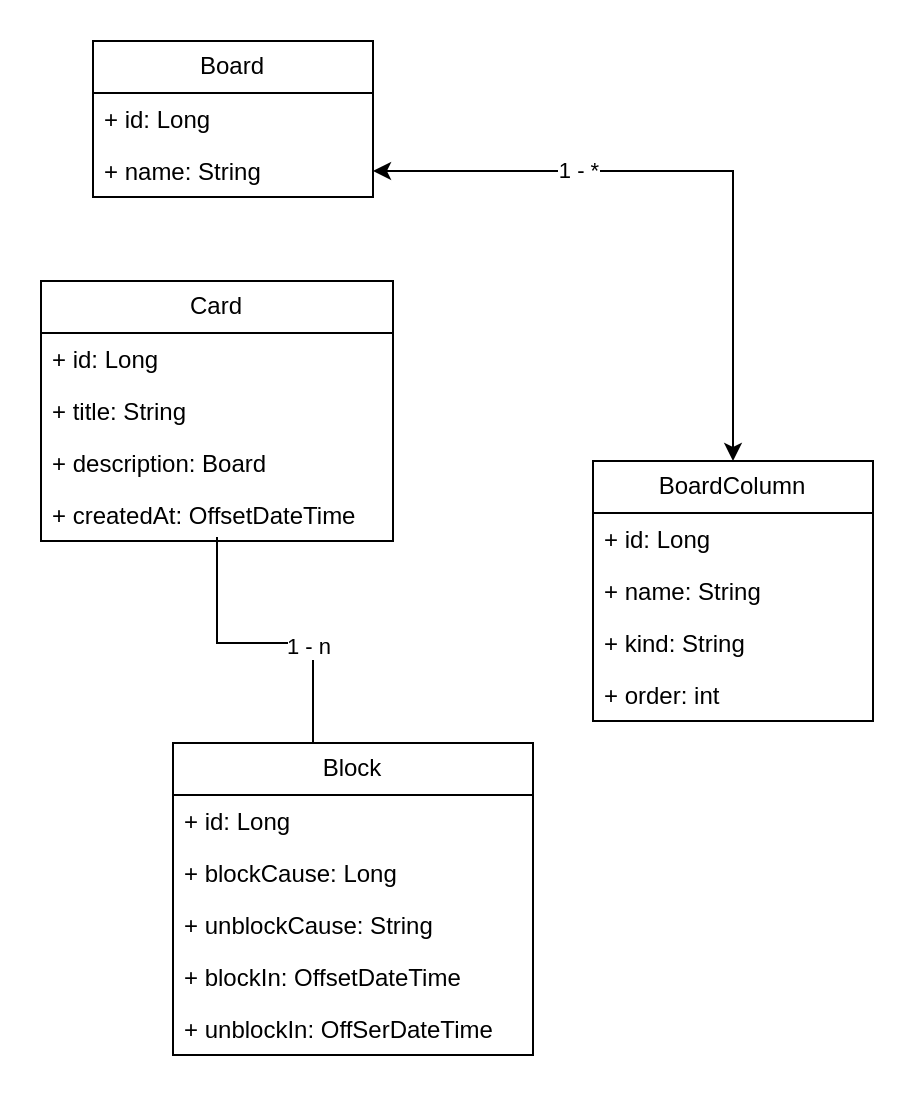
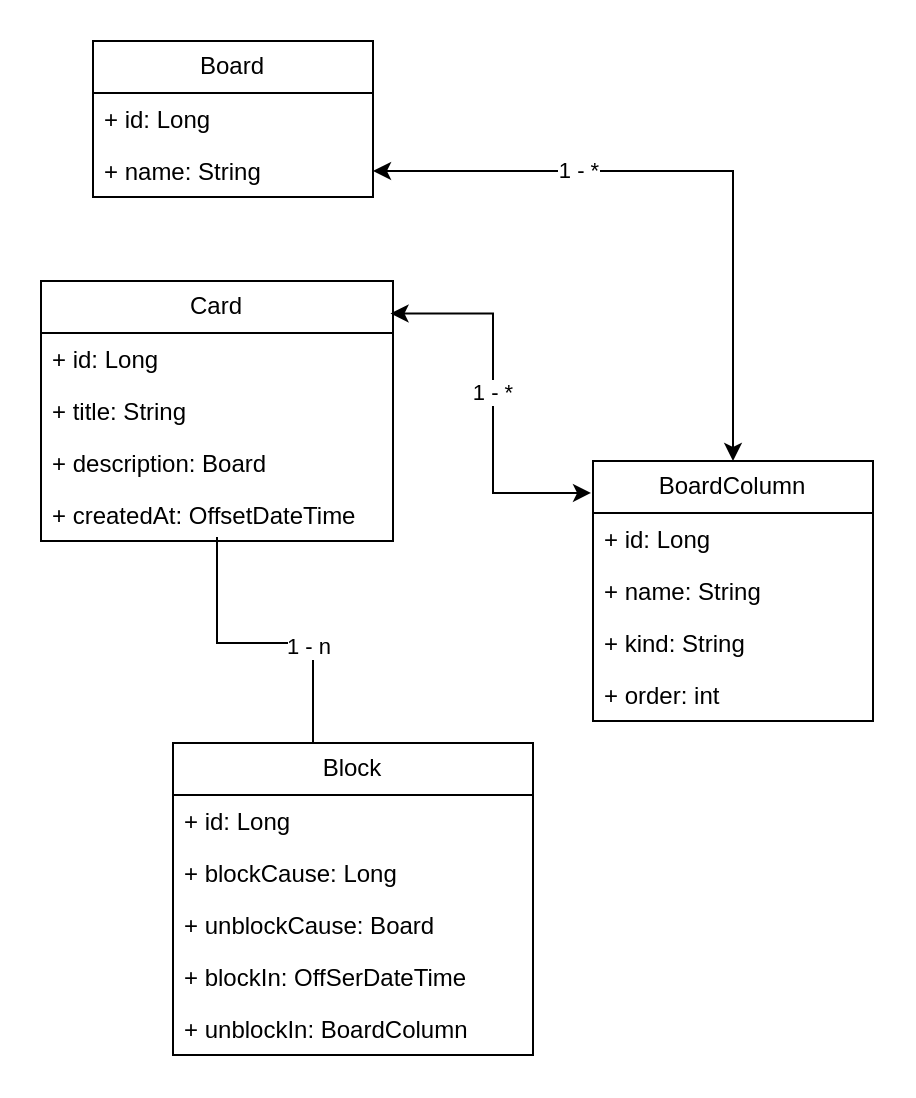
edge "Card" -- "BoardColumn": added, label "1 - *"
node "+ unblockCause: String": label "+ unblockCause: String" -> "+ unblockCause: Board"
node "+ blockIn: OffsetDateTime": label "+ blockIn: OffsetDateTime" -> "+ blockIn: OffSerDateTime"
node "+ unblockIn: OffSerDateTime": label "+ unblockIn: OffSerDateTime" -> "+ unblockIn: BoardColumn"
